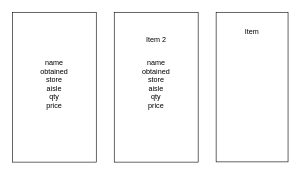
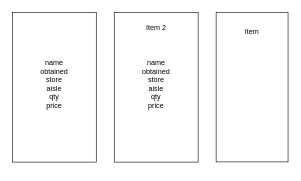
node "Item 2": moved (156, 40) -> (156, 28)
